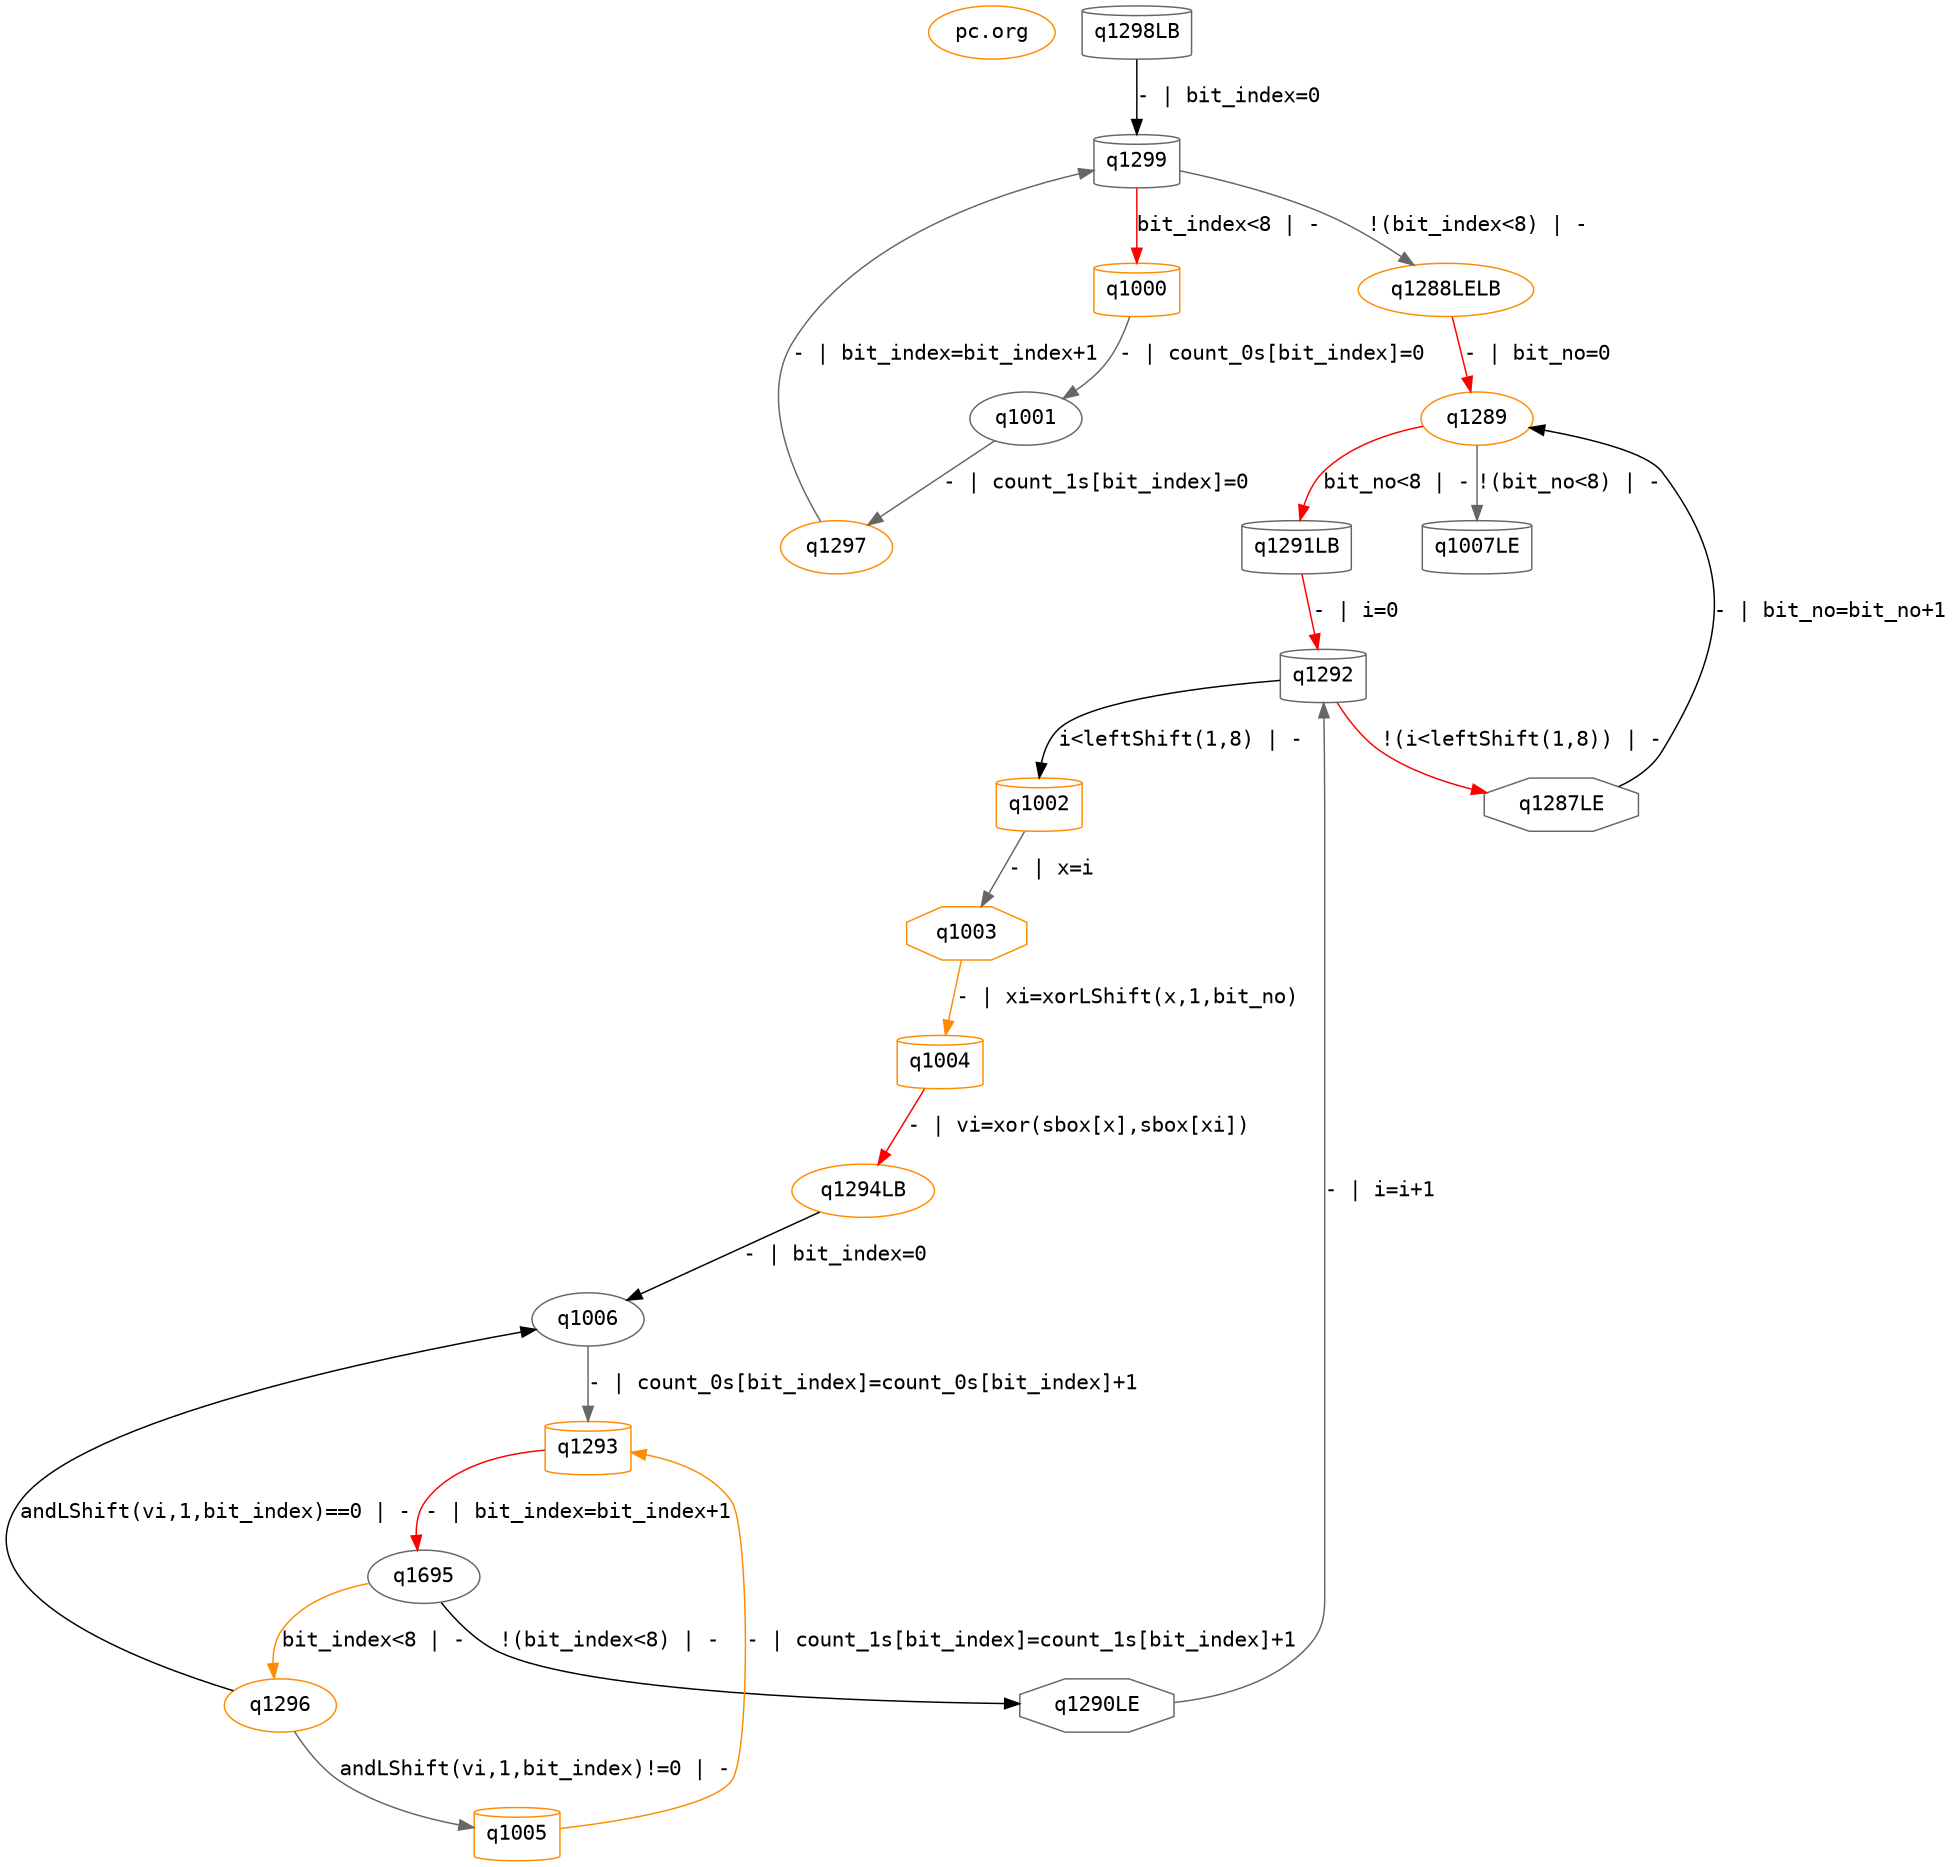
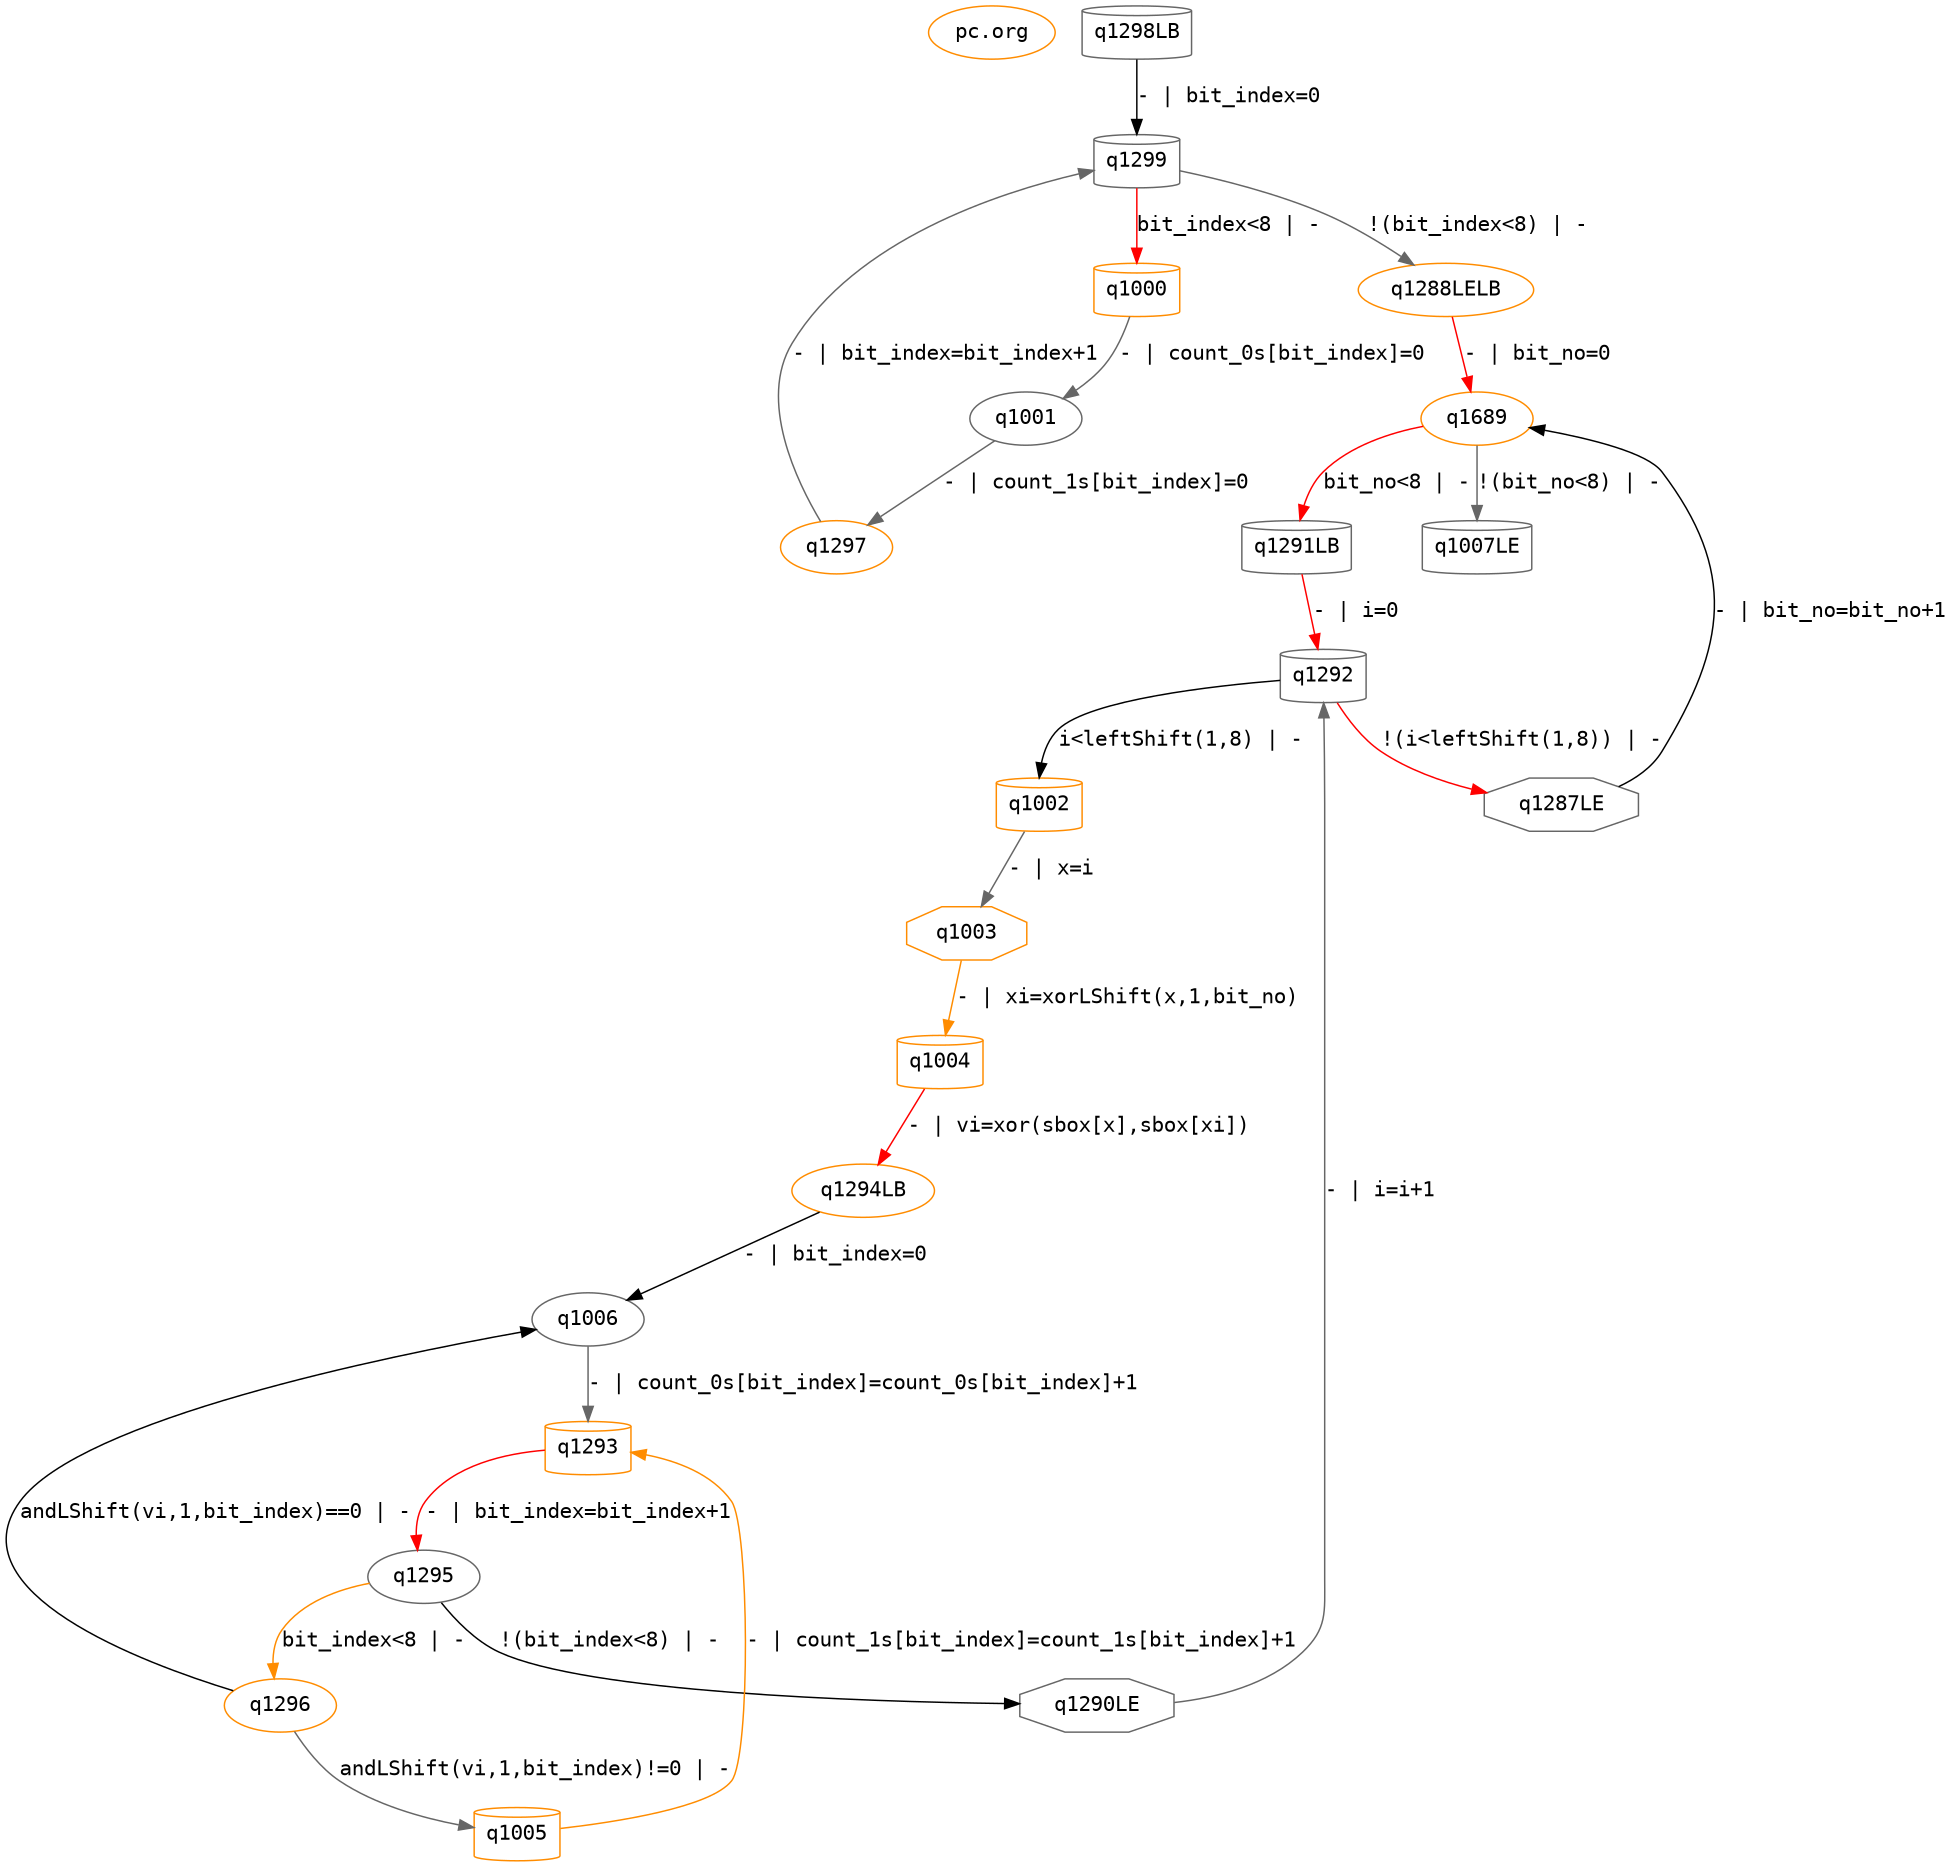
node "q1289": label "q1289" -> "q1689"
node "q1695": label "q1695" -> "q1295"
